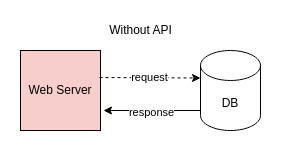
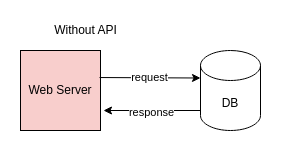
node "Without API": moved (141, 31) -> (86, 31)
edge "Web Server" -> "DB": style dashed -> solid
